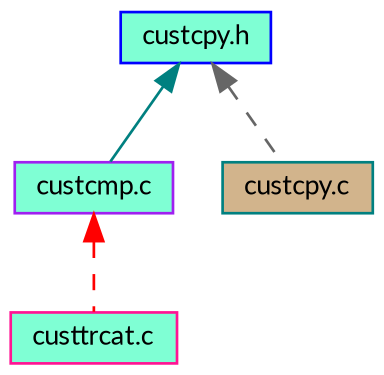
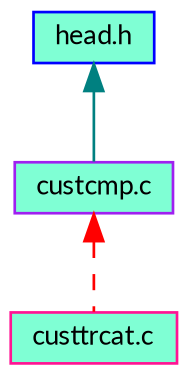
node "custcpy.h": label "custcpy.h" -> "head.h"
node "custcpy.c": removed
